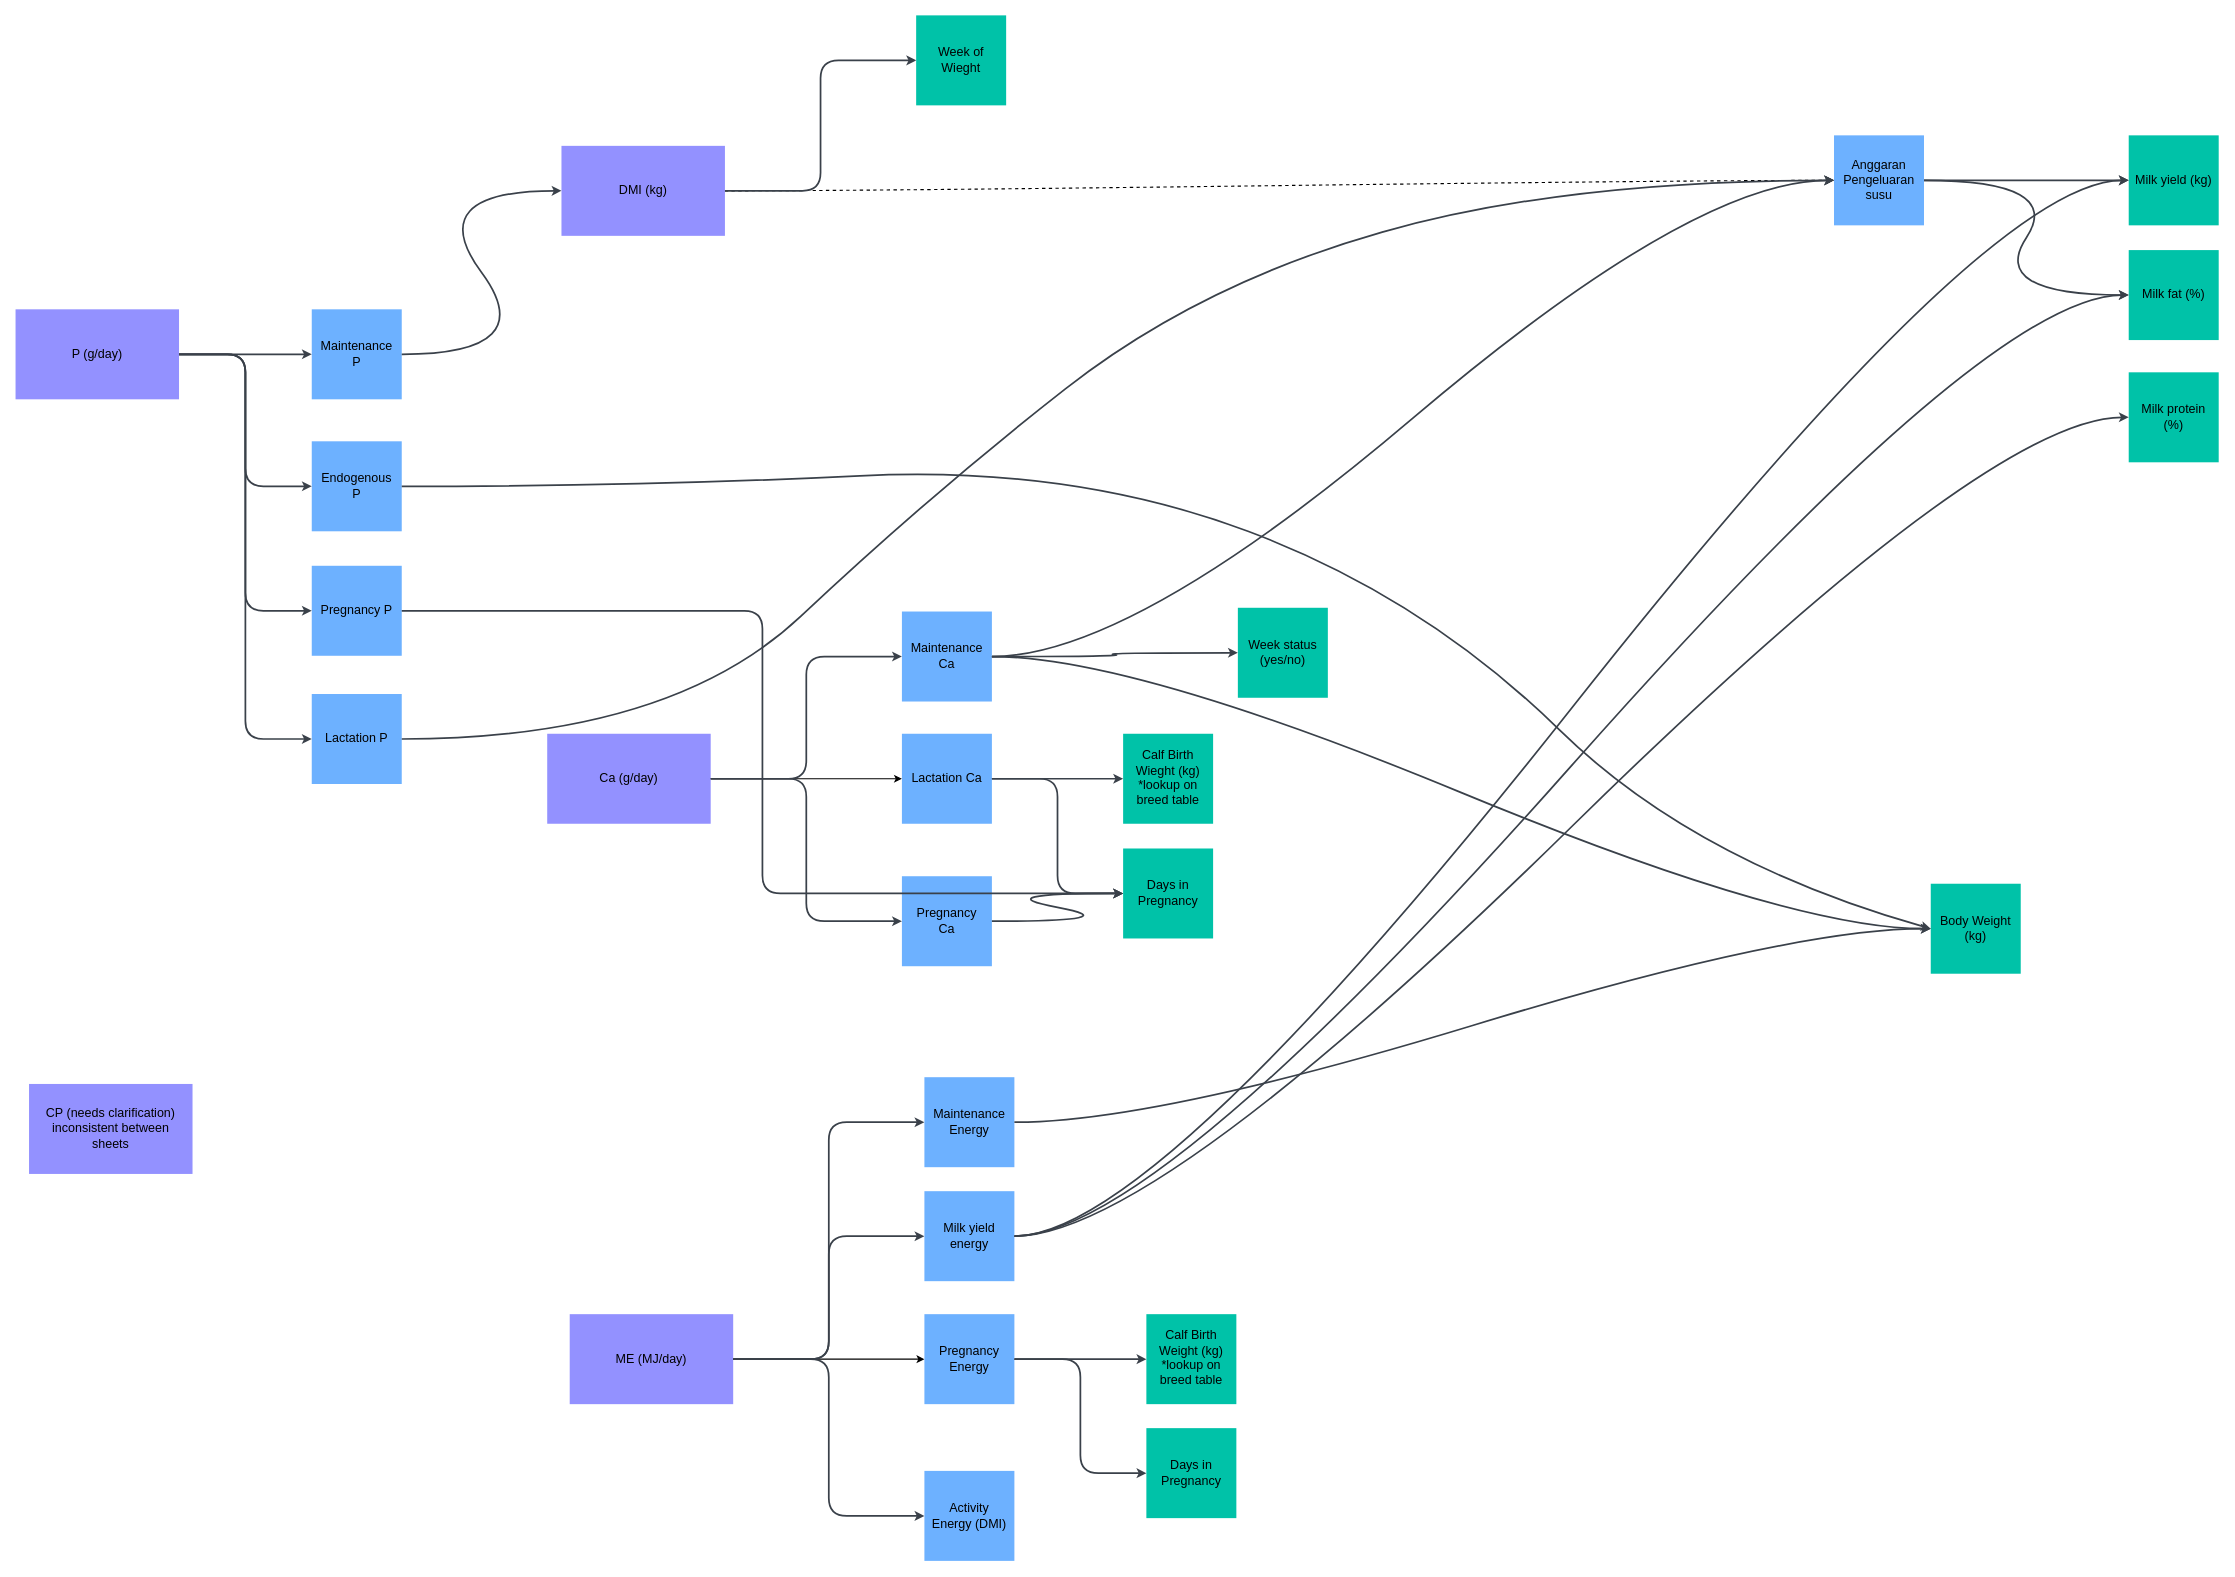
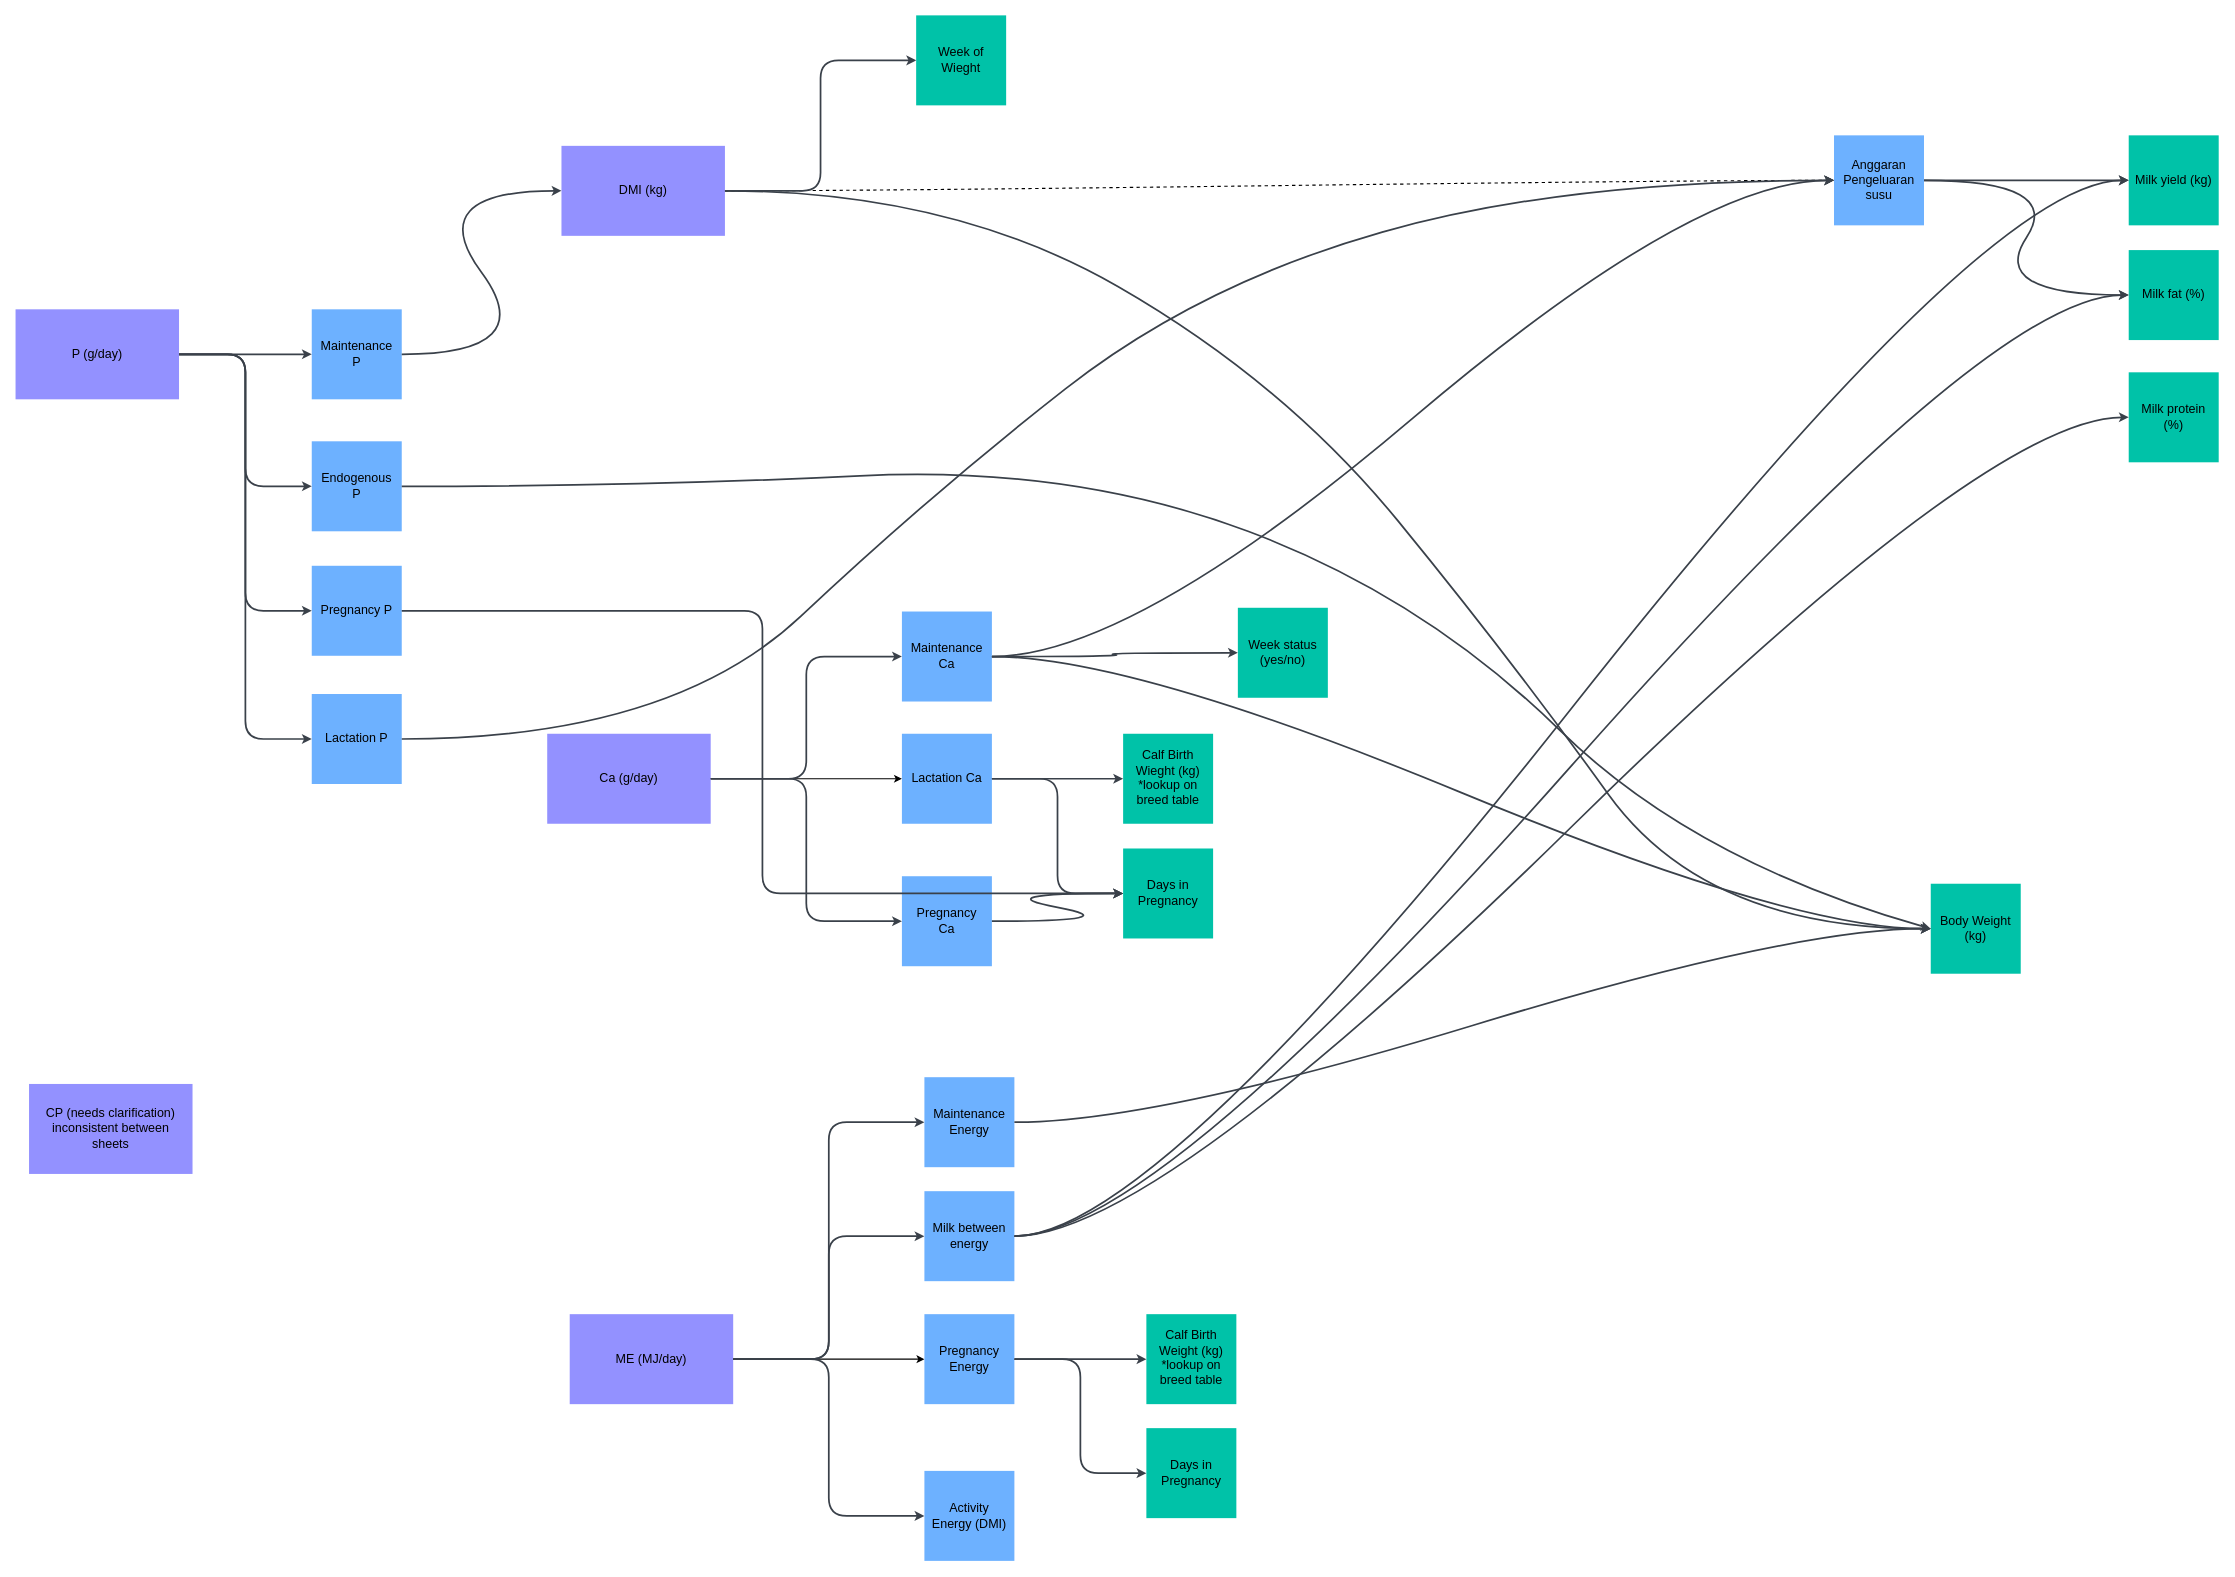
edge "DMI (kg)" -> "Body Weight (kg)": added
node "Milk yield energy": label "Milk yield energy" -> "Milk between energy"
